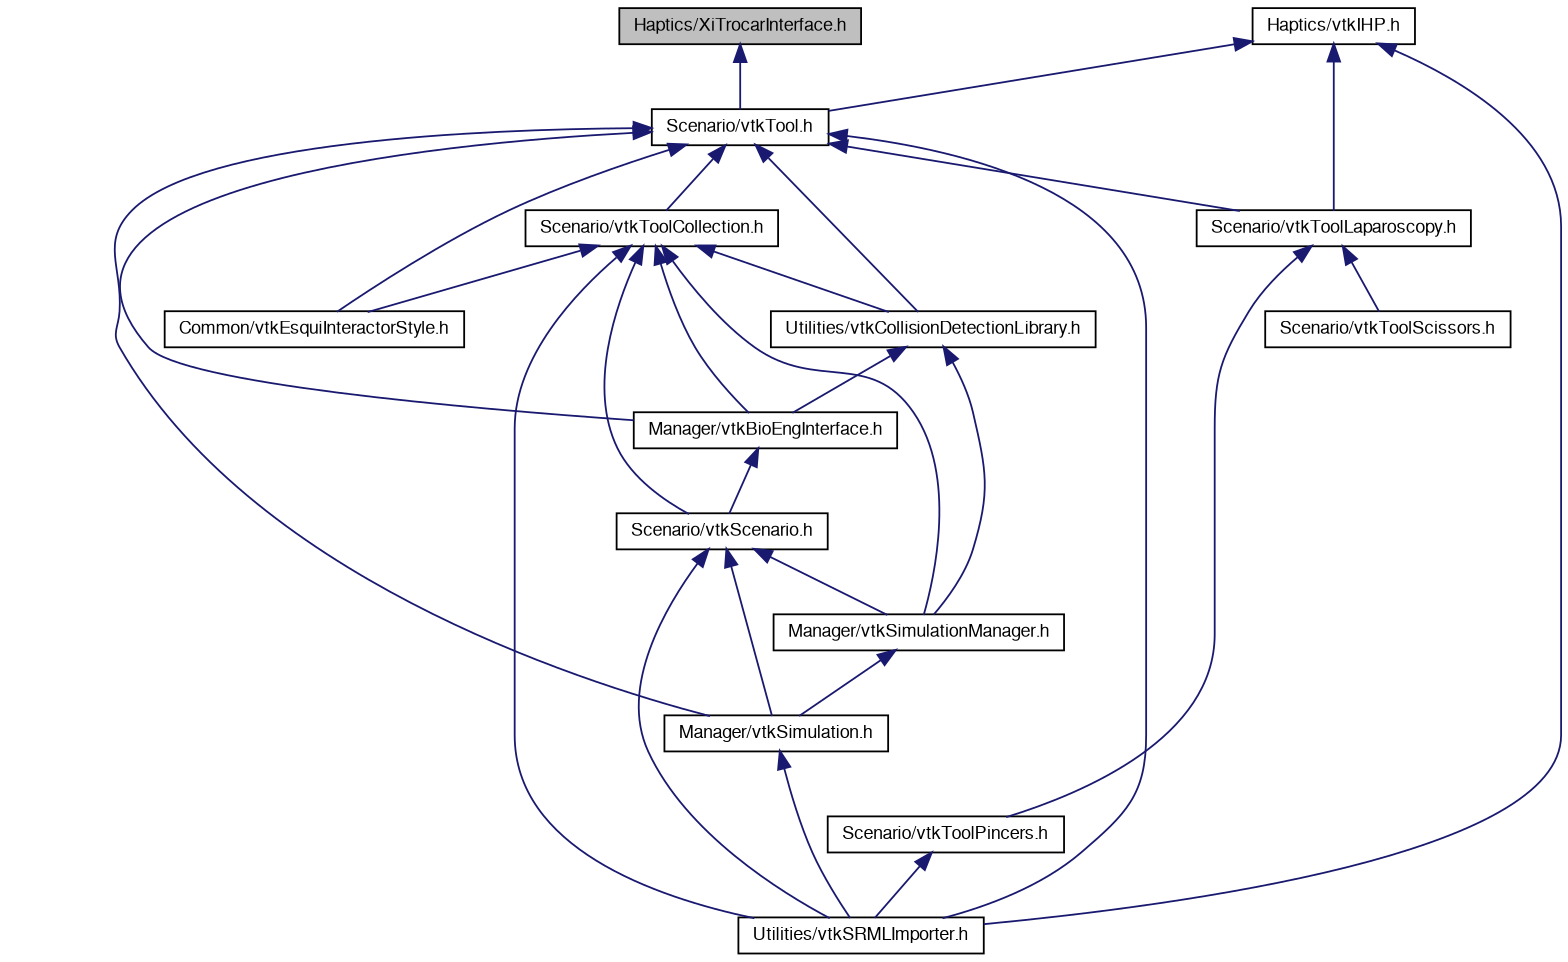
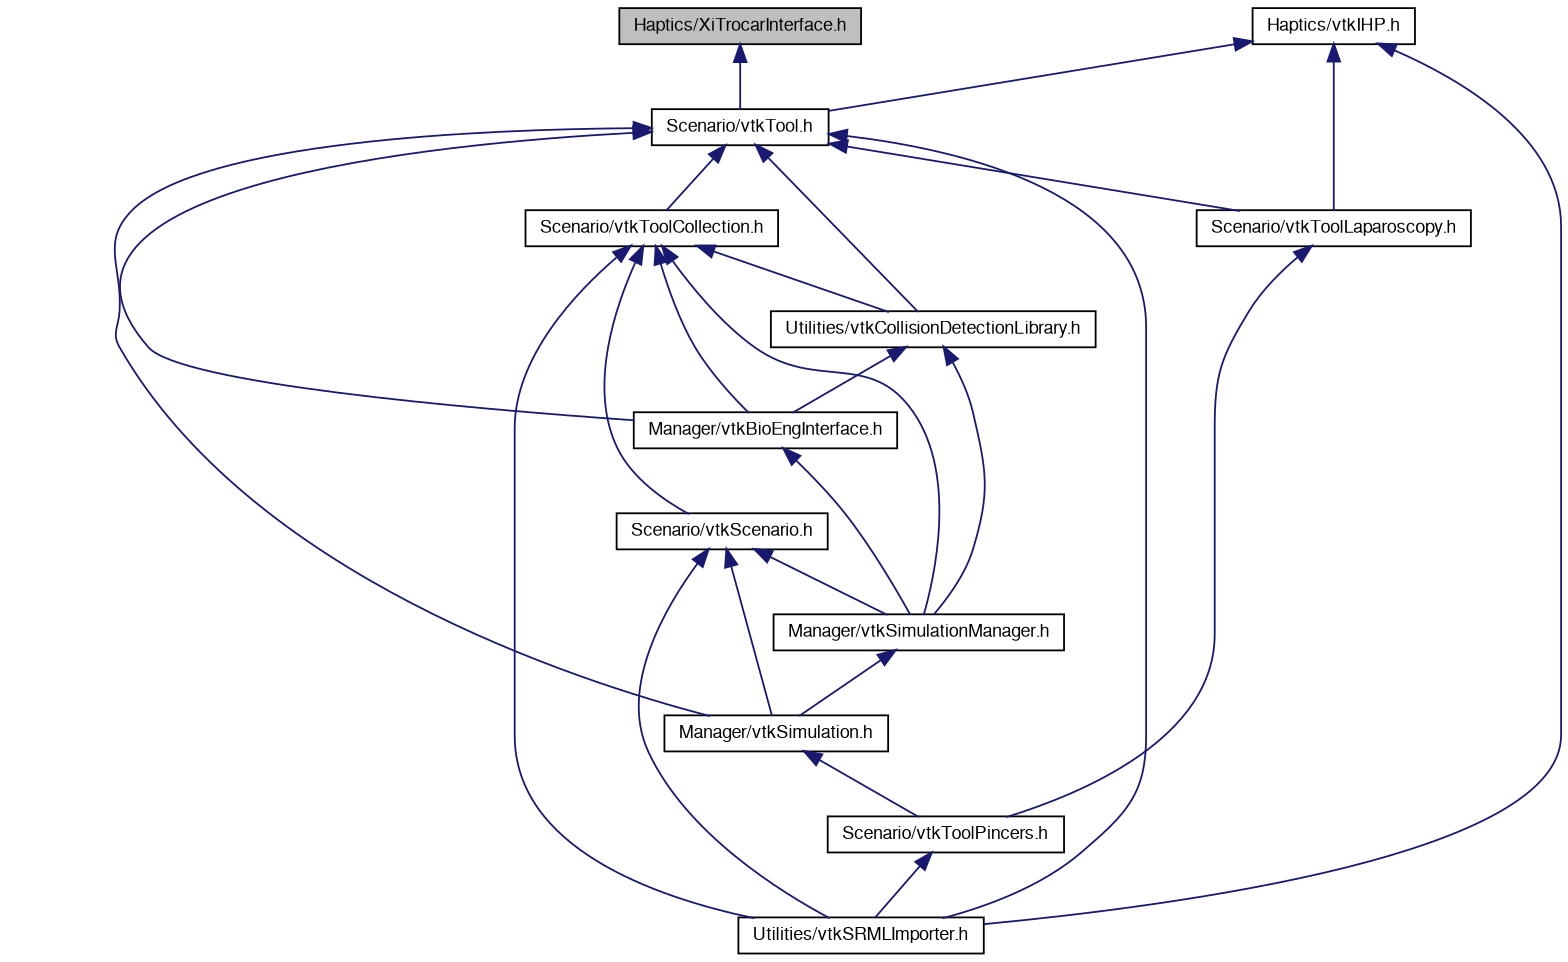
node "Common/vtkEsquiInteractorStyle.h": removed
node "Scenario/vtkToolScissors.h": removed
edge "Scenario/vtkScenario.h" -> "Manager/vtkBioEngInterface.h": now "Manager/vtkSimulationManager.h" -> "Manager/vtkBioEngInterface.h"
edge "Utilities/vtkSRMLImporter.h" -> "Manager/vtkSimulation.h": now "Scenario/vtkToolPincers.h" -> "Manager/vtkSimulation.h"
